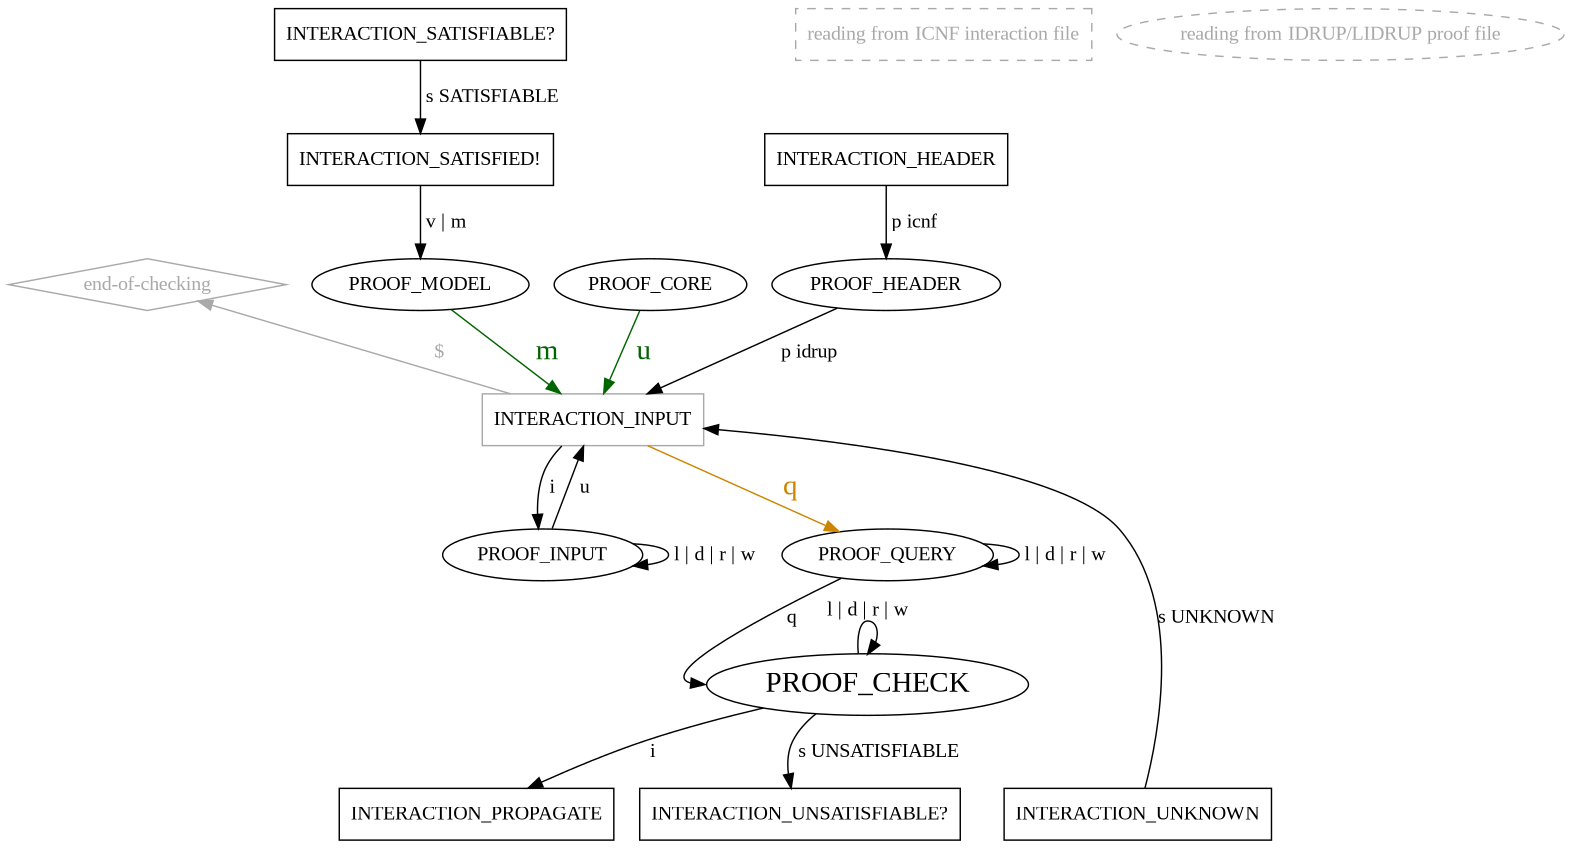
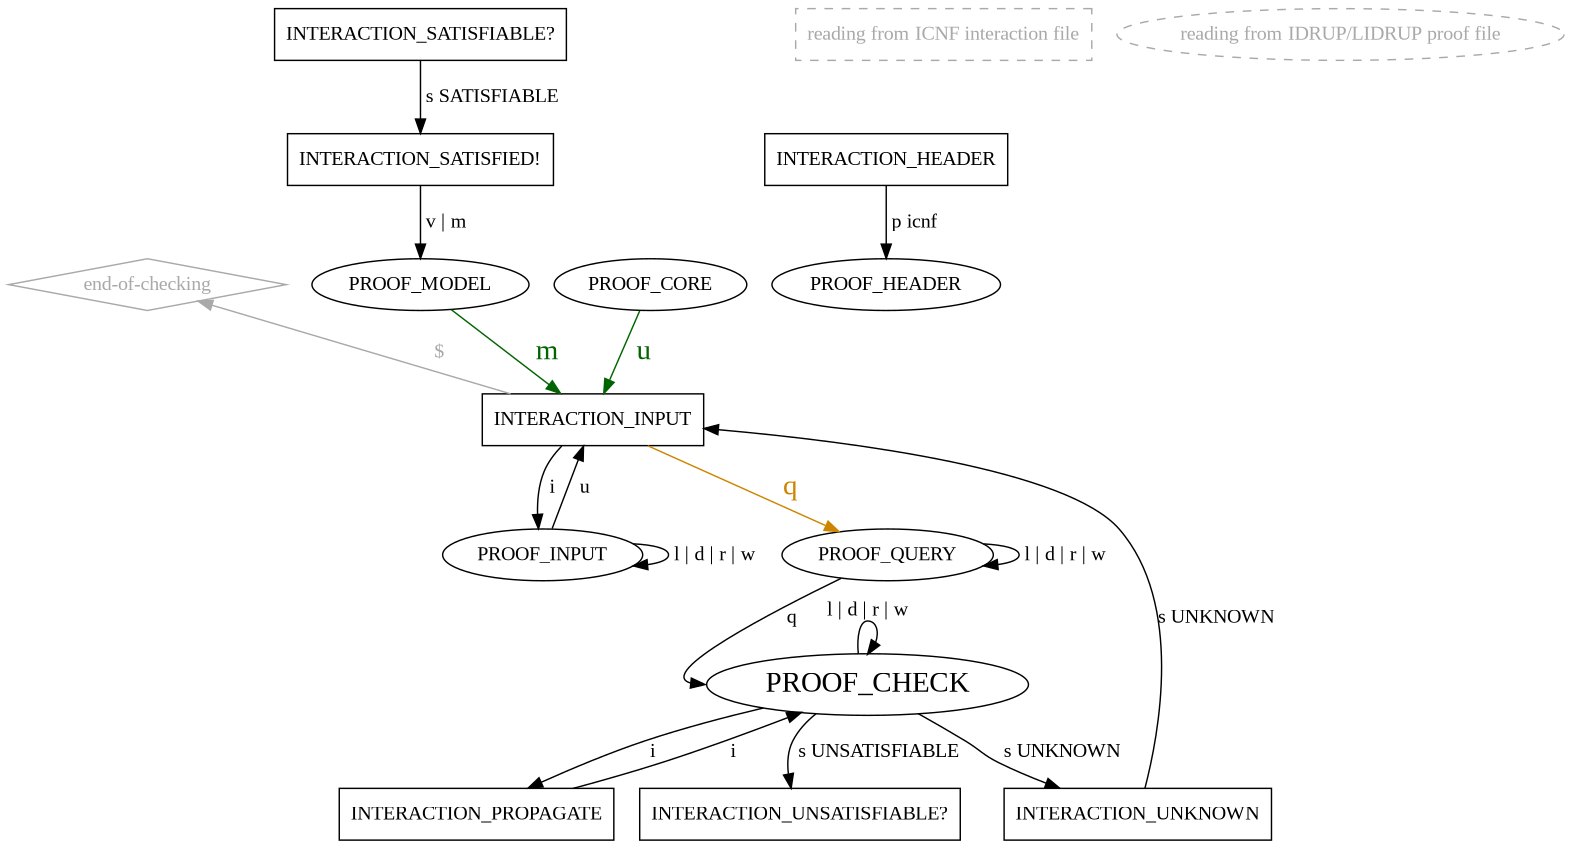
edge "PROOF_HEADER" -> "INTERACTION_INPUT": removed, label "p idrup"
node "INTERACTION_INPUT": color darkgray -> black
edge "PROOF_CHECK" -> "INTERACTION_UNKNOWN": added, label "s UNKNOWN"
edge "INTERACTION_PROPAGATE" -> "PROOF_CHECK": added, label "i"
